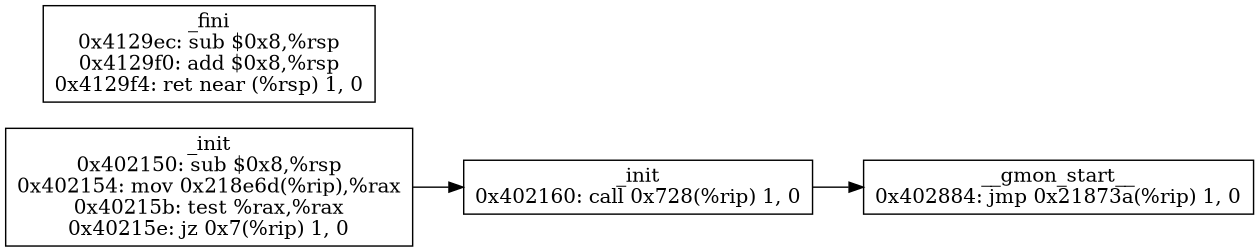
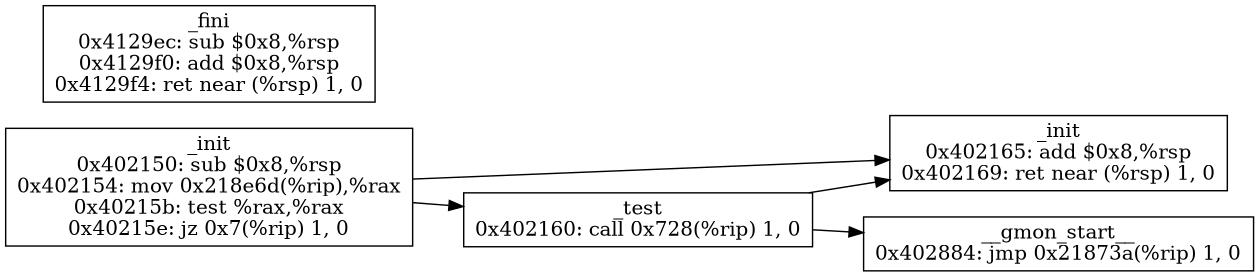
node "_init 0x402165: add $0x8,%rsp 0x402169: ret near (%rsp) 1, 0": added
node "_init 0x402160: call 0x728(%rip) 1, 0": label "_init 0x402160: call 0x728(%rip) 1, 0" -> "_test 0x402160: call 0x728(%rip) 1, 0"
